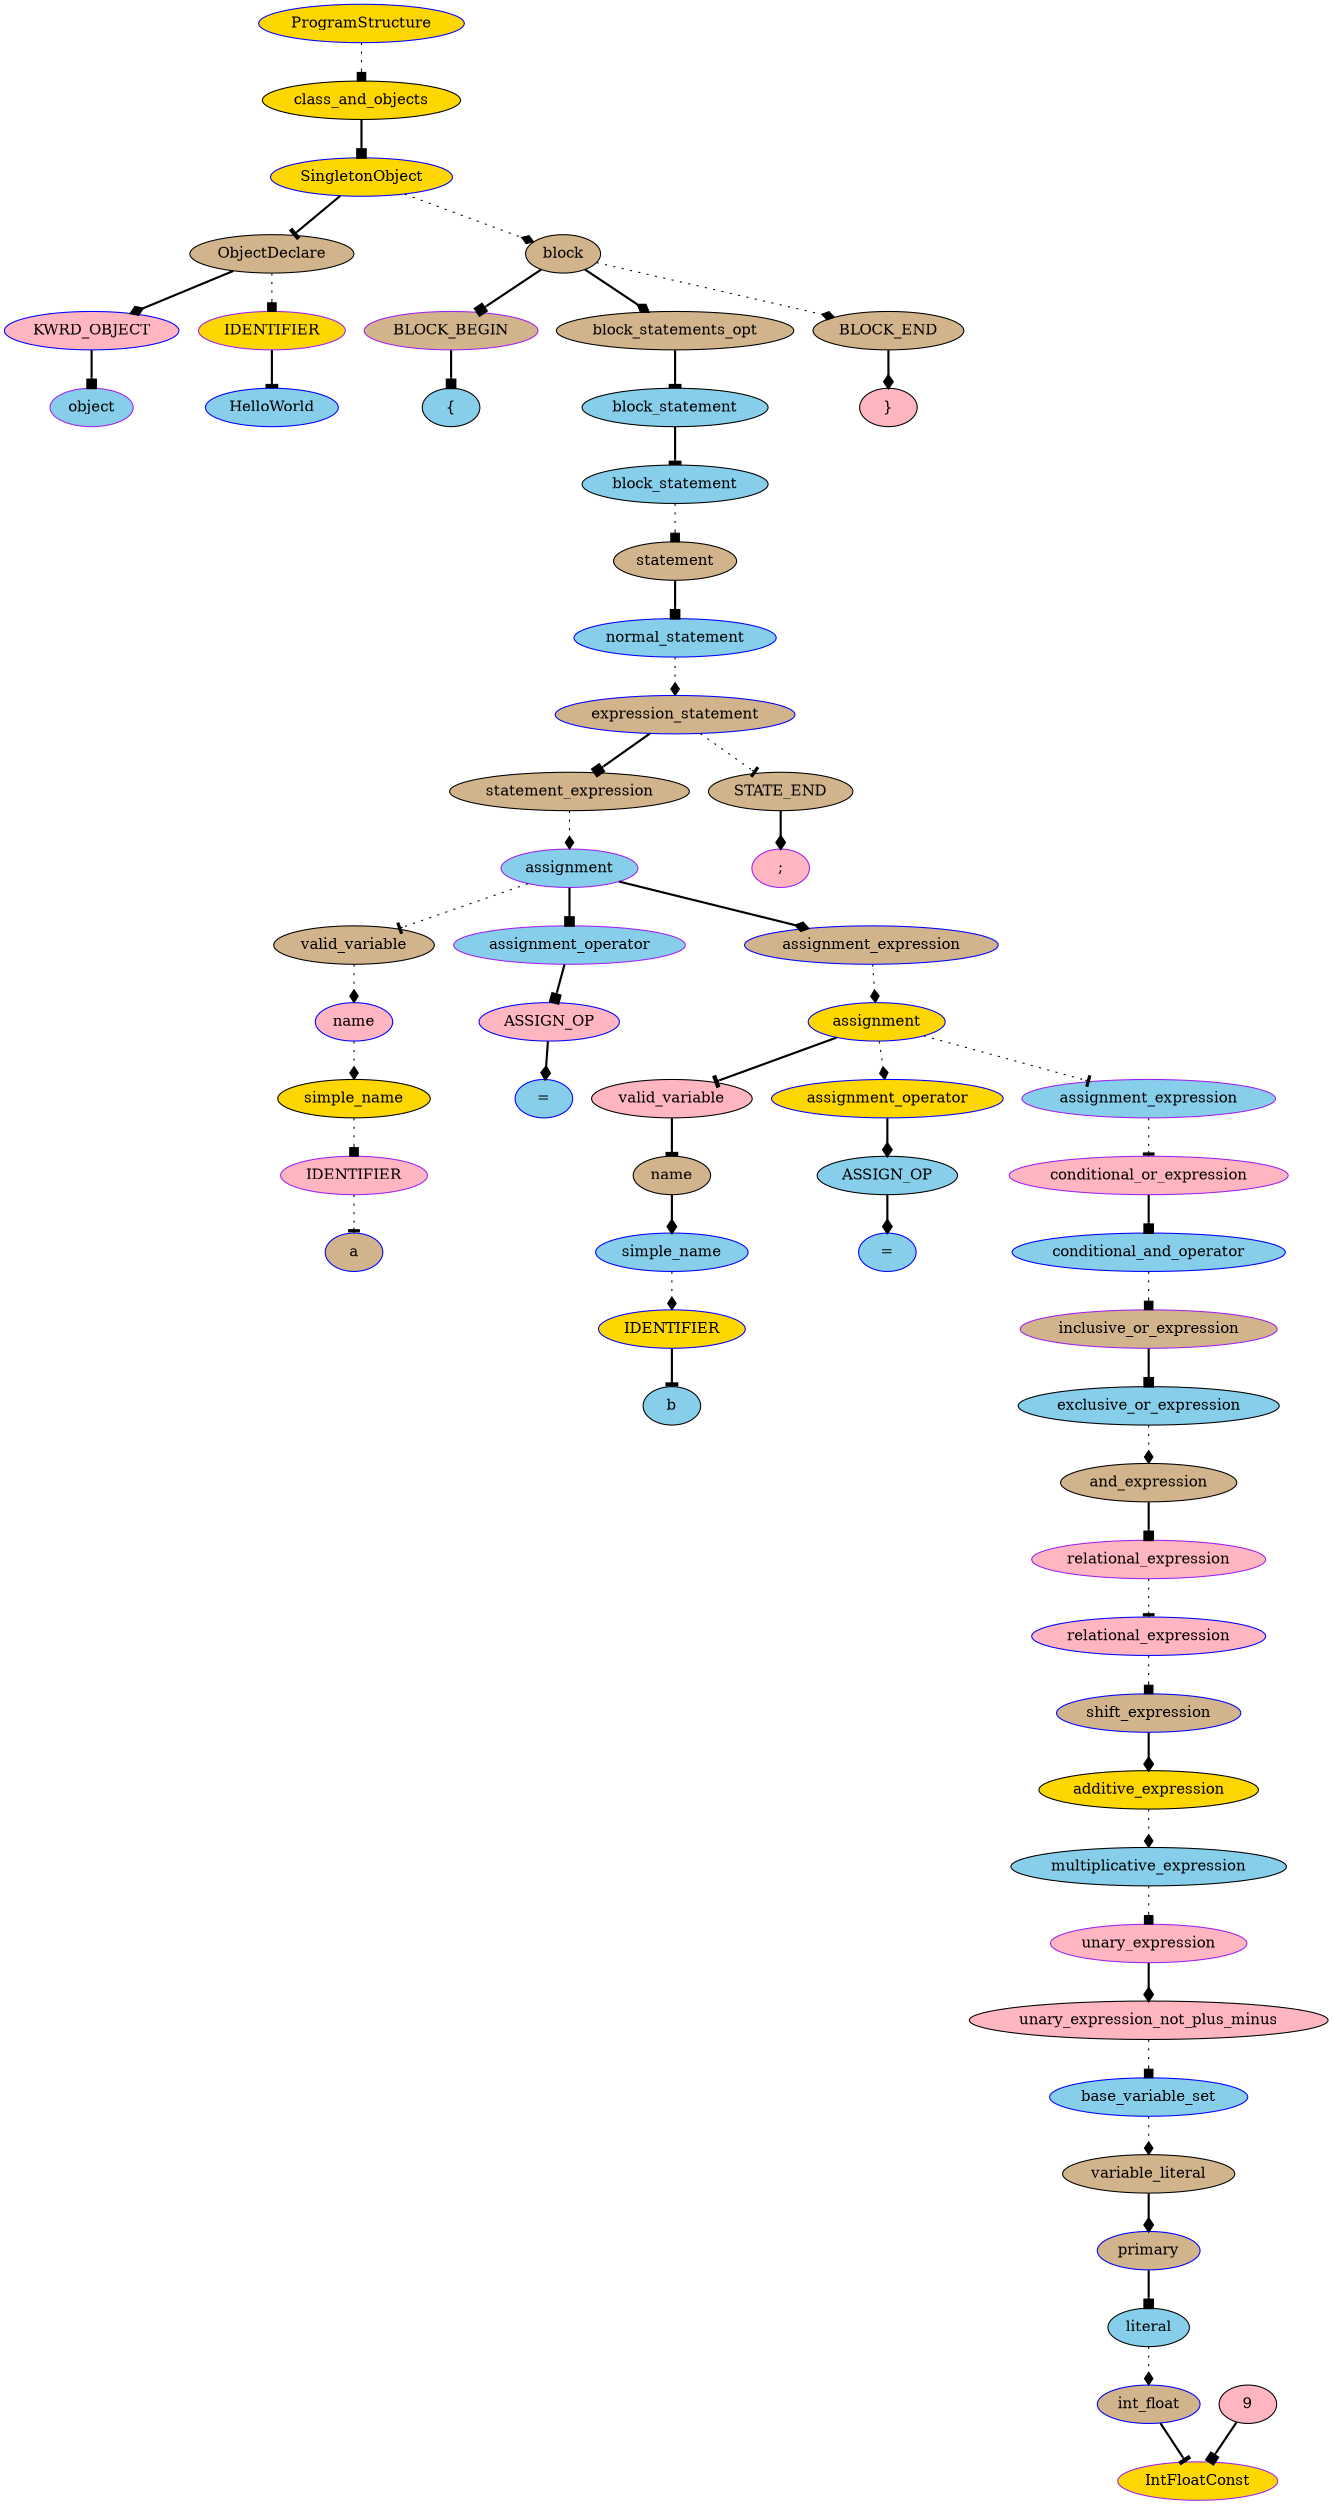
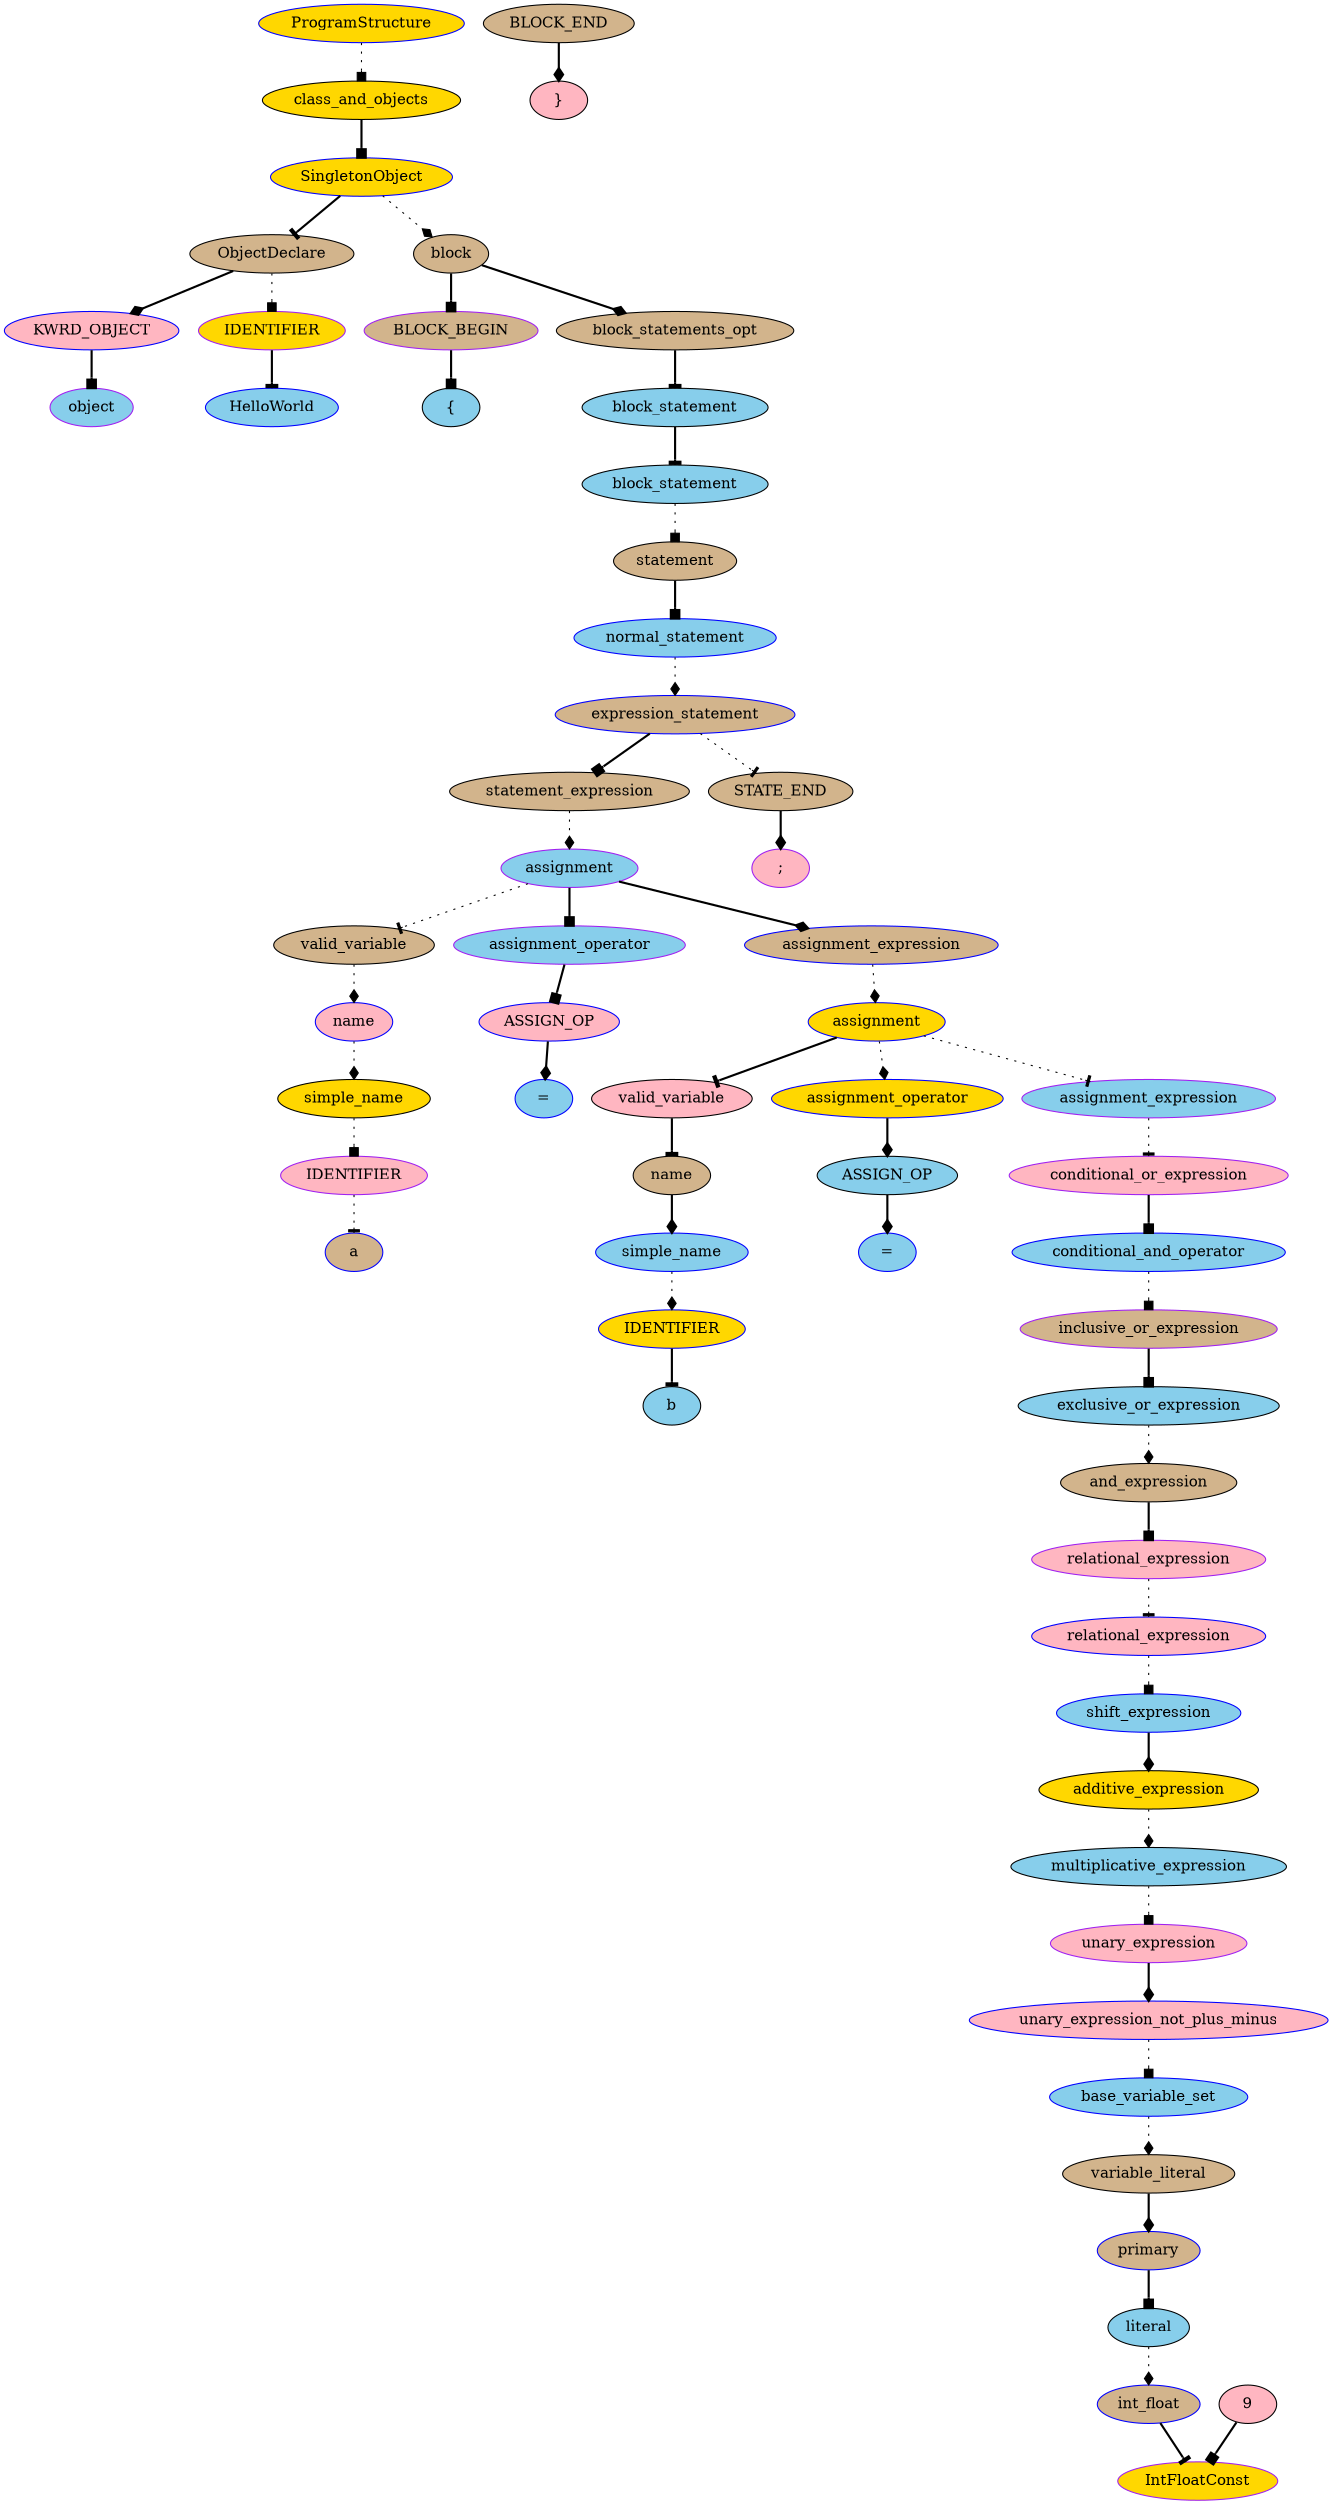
edge "block" -> "BLOCK_END": removed
node "shift_expression": fillcolor tan -> skyblue
node "unary_expression_not_plus_minus": color black -> blue
